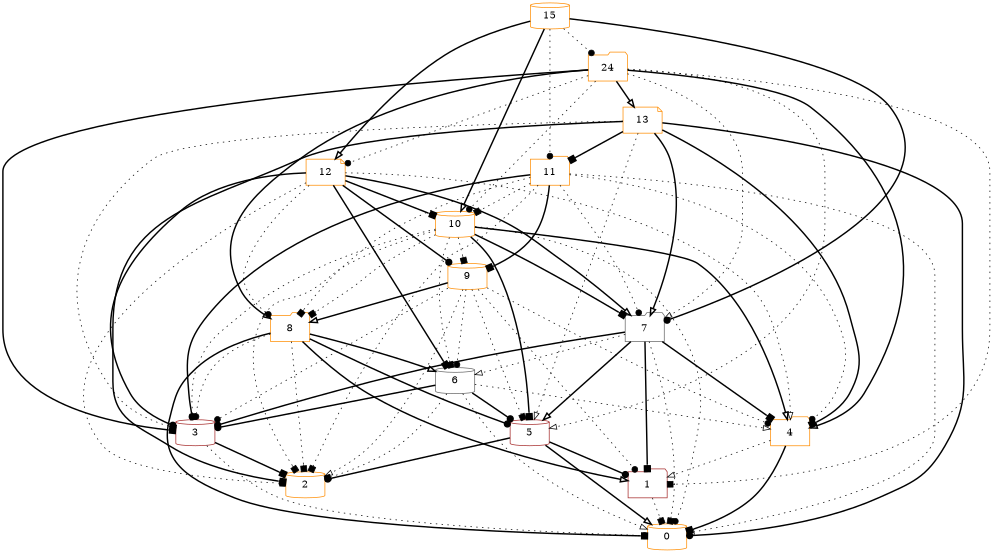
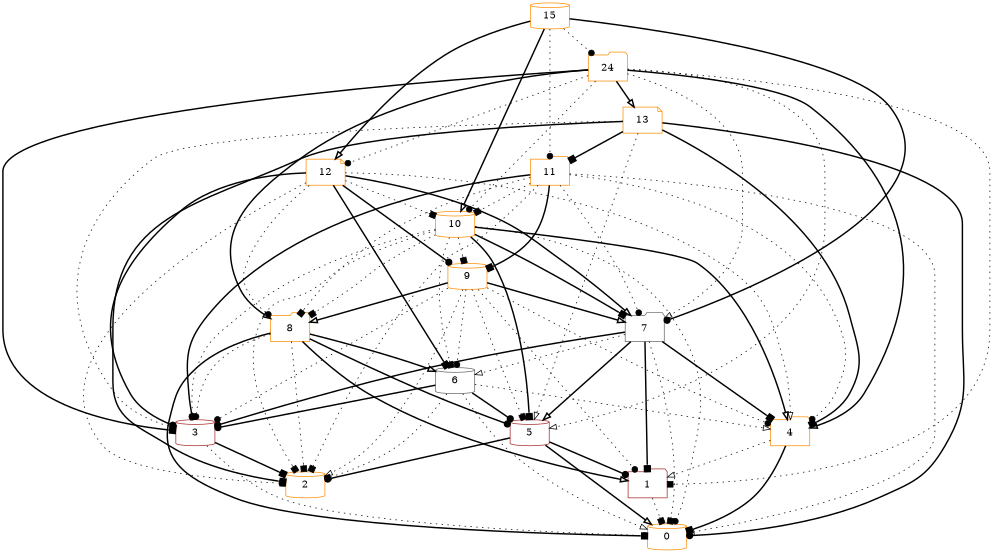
edge "12" -> "10": style bold -> dotted
edge "13" -> "7": now "9" -> "7"
